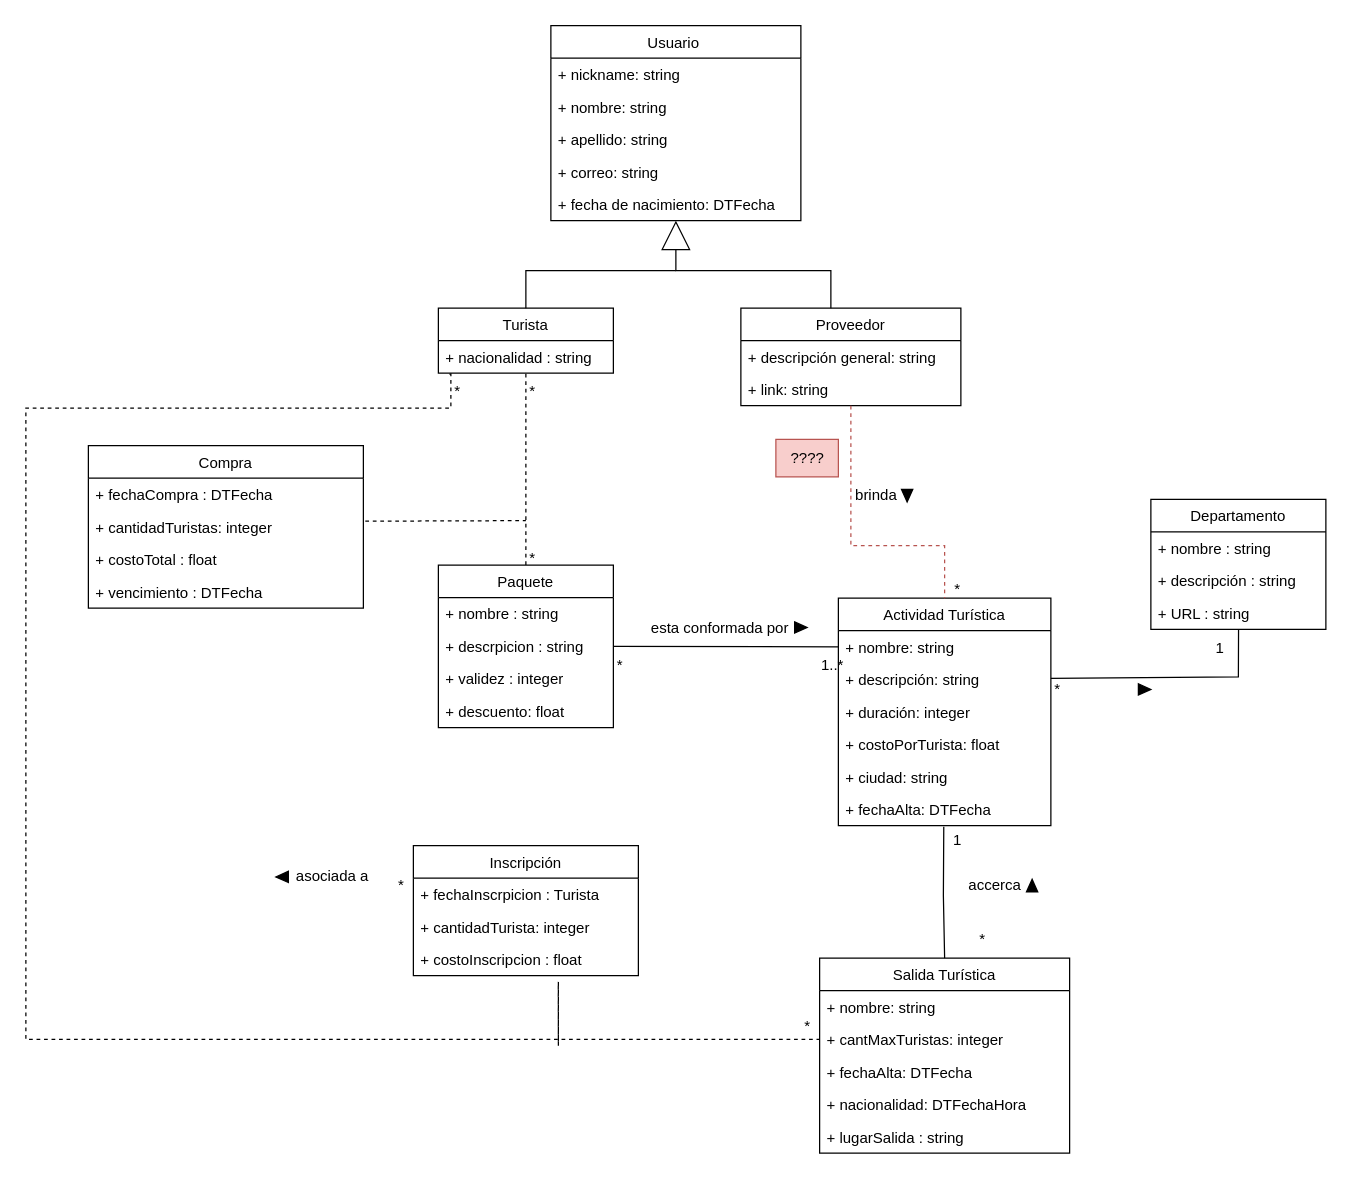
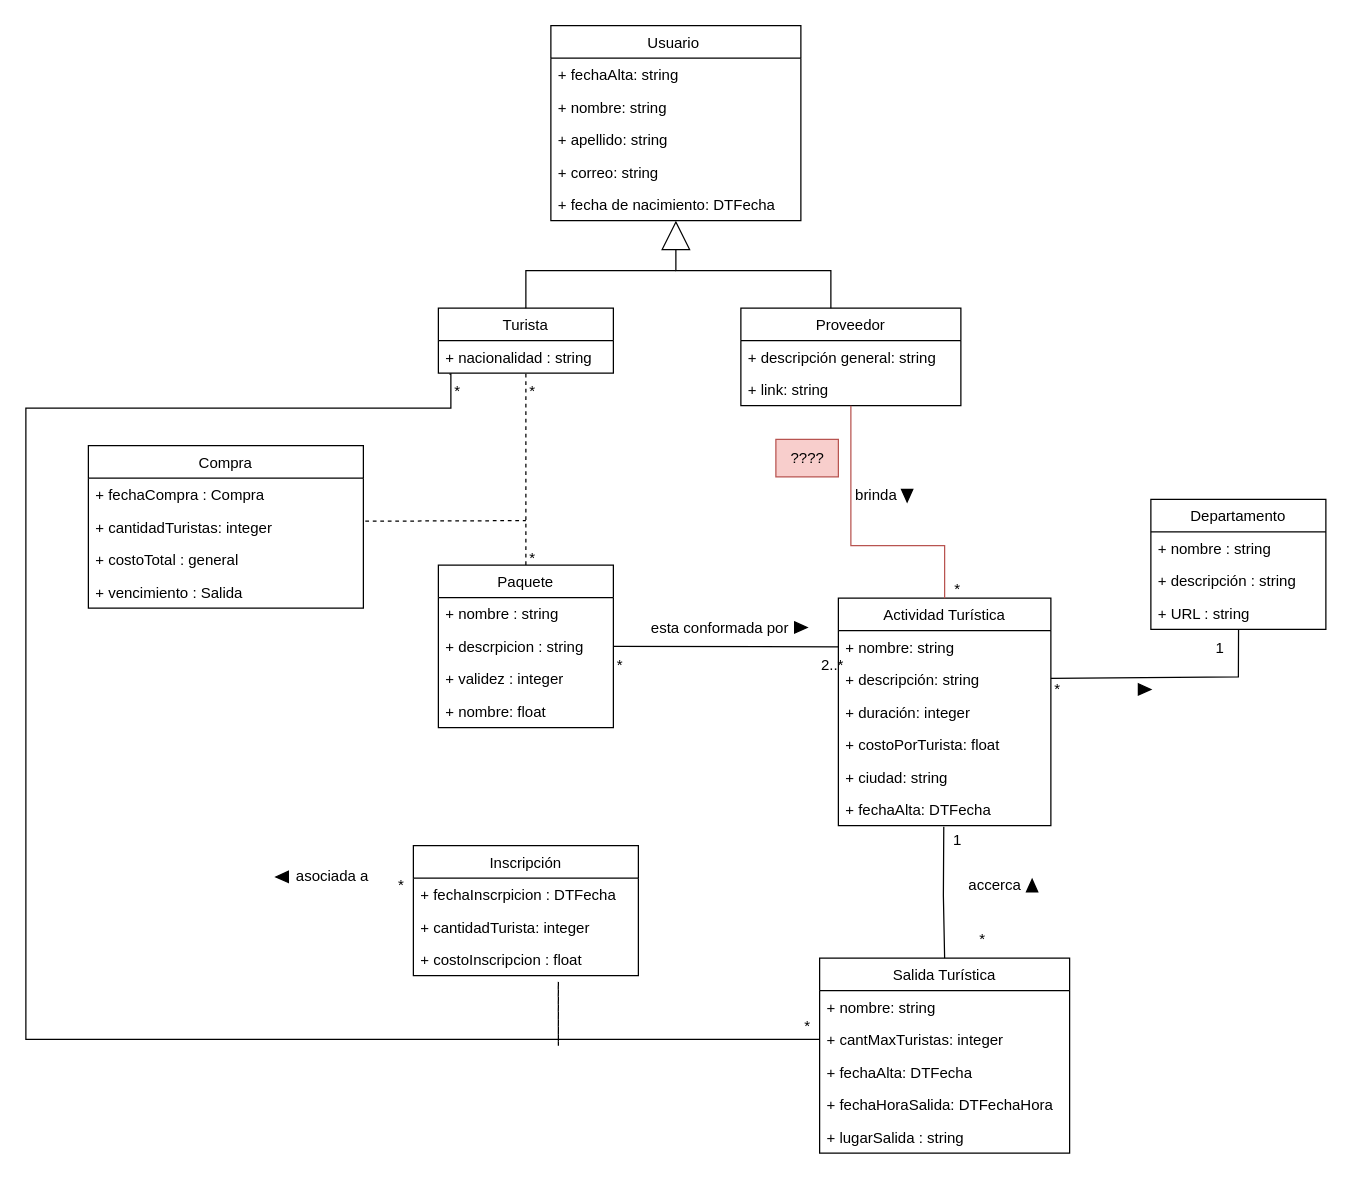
node "+ nickname: string": label "+ nickname: string" -> "+ fechaAlta: string"
node "+ fechaCompra : DTFecha": label "+ fechaCompra : DTFecha" -> "+ fechaCompra : Compra"
edge "Proveedor" -- "Actividad Turística": style dashed -> solid
node "+ costoTotal : float": label "+ costoTotal : float" -> "+ costoTotal : general"
node "+ vencimiento : DTFecha": label "+ vencimiento : DTFecha" -> "+ vencimiento : Salida"
node "1..*": label "1..*" -> "2..*"
node "+ descuento: float": label "+ descuento: float" -> "+ nombre: float"
edge "+ nacionalidad : string" -- "+ cantMaxTuristas: integer": style dashed -> solid
node "+ fechaInscrpicion : Turista": label "+ fechaInscrpicion : Turista" -> "+ fechaInscrpicion : DTFecha"
node "+ nacionalidad: DTFechaHora": label "+ nacionalidad: DTFechaHora" -> "+ fechaHoraSalida: DTFechaHora"
